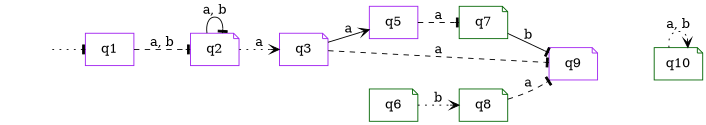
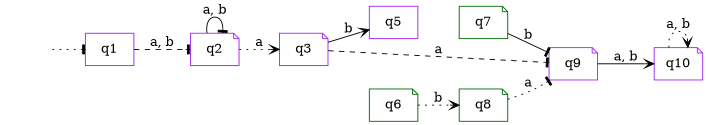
edge "q5" -> "q7": removed, label "a"
edge "q3" -> "q5": label "a" -> "b"
edge "q9" -> "q10": added, label "a, b"
node "q10": color darkgreen -> purple
edge "q8" -> "q9": style dashed -> dotted
